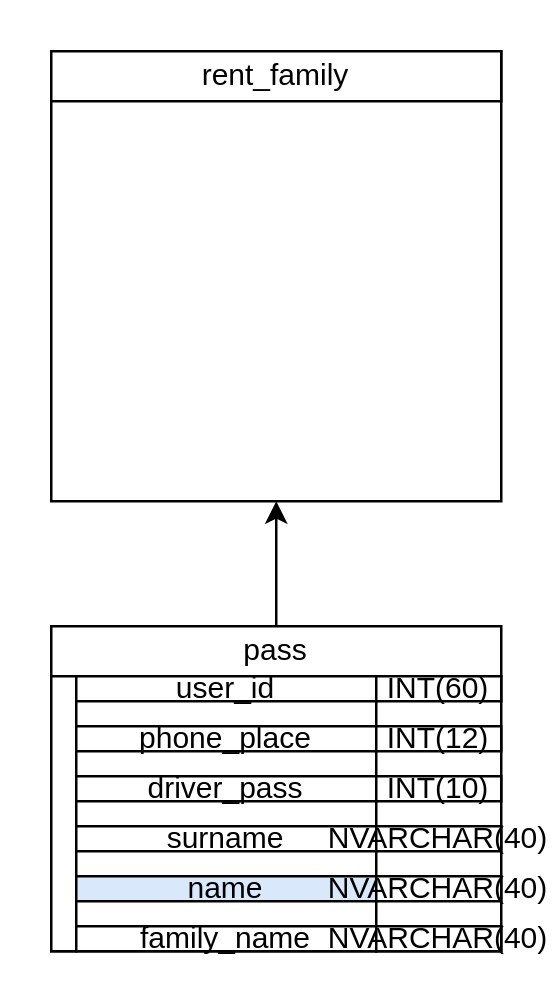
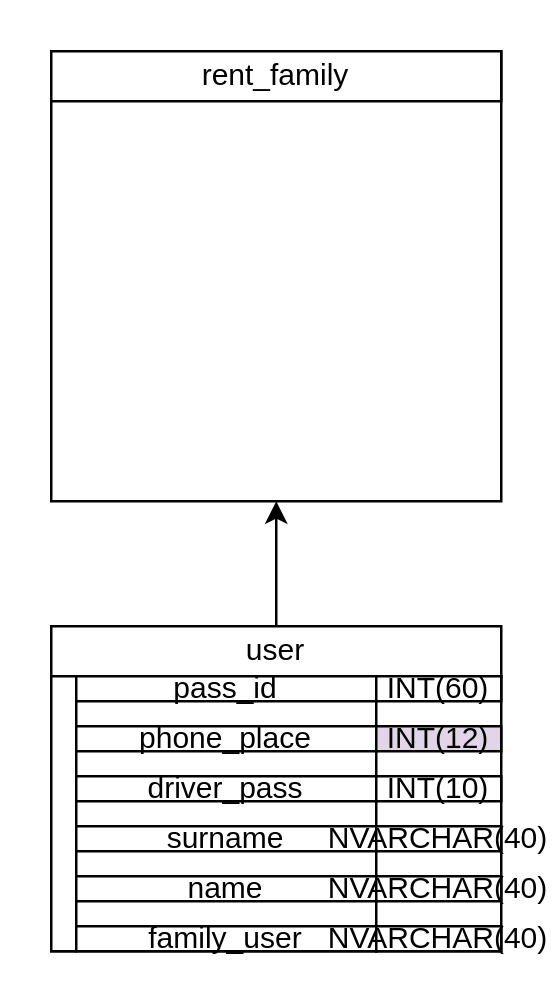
node "pass": label "pass" -> "user"
node "user_id": label "user_id" -> "pass_id"
node "INT(12)": fillcolor #ffffff -> #e1d5e7
node "name": fillcolor #dae8fc -> #ffffff
node "family_name": label "family_name" -> "family_user"
